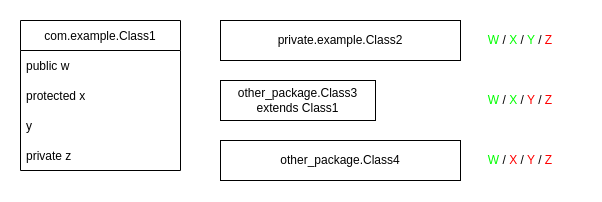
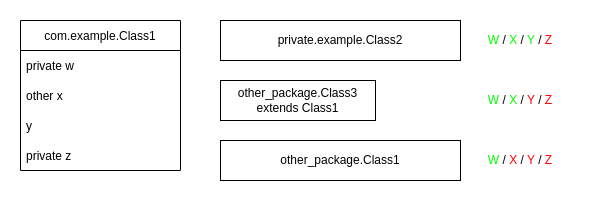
node "public w": label "public w" -> "private w"
node "protected x": label "protected x" -> "other x"
node "other_package.Class4": label "other_package.Class4" -> "other_package.Class1"
